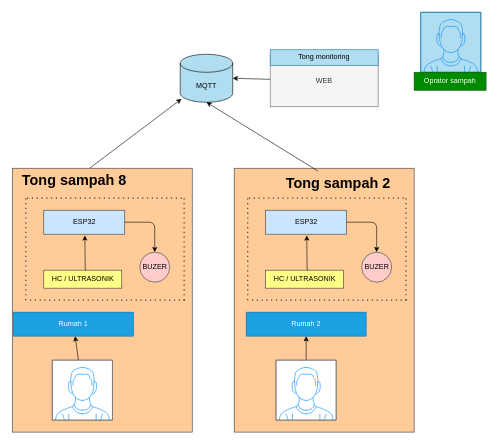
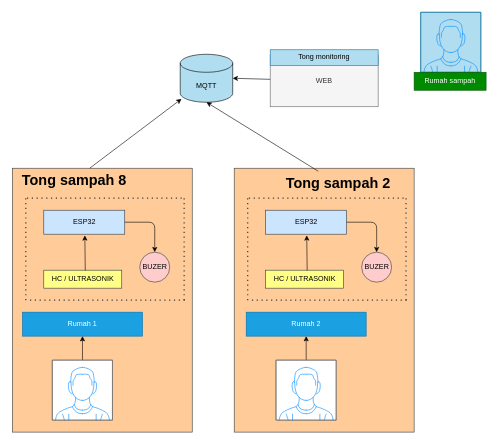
node "Oprator sampah": label "Oprator sampah" -> "Rumah sampah"
node "Rumah 1": moved (74, 324) -> (83, 324)
